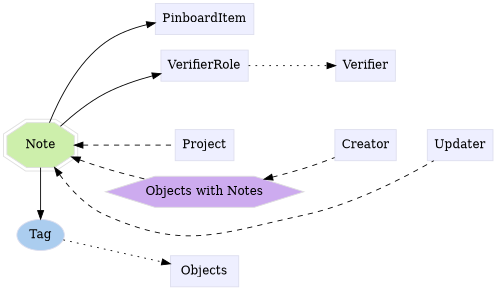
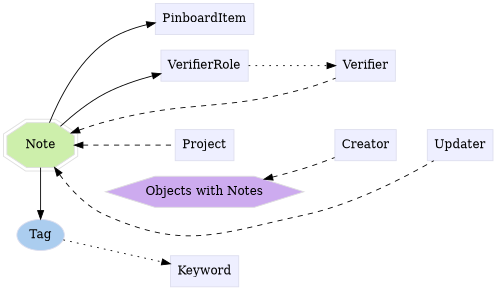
edge "Objects with Notes" -> "Note": now "Verifier" -> "Note"
node "Objects": label "Objects" -> "Keyword"
